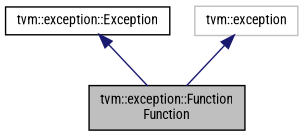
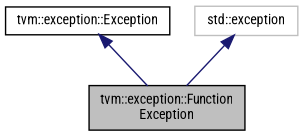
node "tvm::exception": label "tvm::exception" -> "std::exception"
node "tvm::exception::Function Function": label "tvm::exception::Function Function" -> "tvm::exception::Function Exception"
